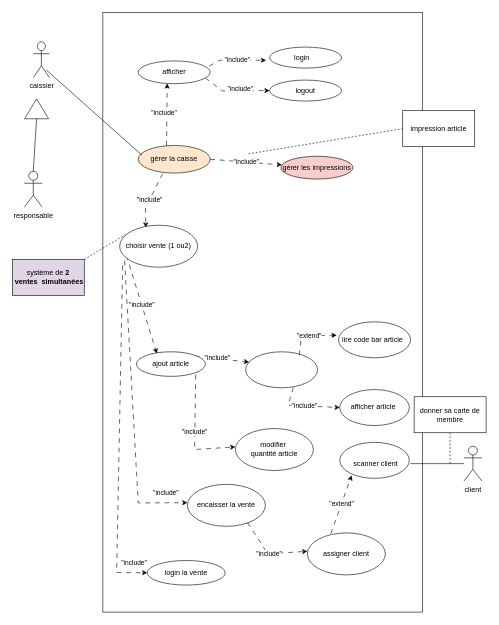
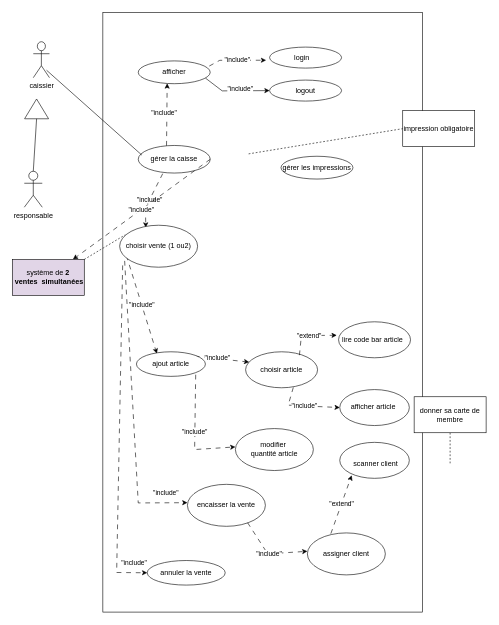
edge "afficher" -> "logout": style dashed -> solid
node "impression article": label "impression article" -> "impression obligatoire"
node "gérer la caisse": fillcolor #ffe6cc -> #ffffff
edge "gérer la caisse" -> "gérer les impressions": now "gérer la caisse" -> "système de 2 ventes simultanées"
node "gérer les impressions": fillcolor #f8cecc -> #ffffff
node "choisir article": added
edge "scanner client" -- "client": removed
node "client": removed
node "login la vente": label "login la vente" -> "annuler la vente"
